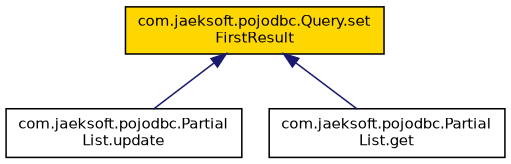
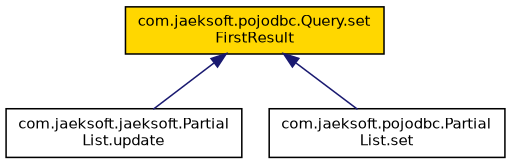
node "com.jaeksoft.pojodbc.Partial List.update": label "com.jaeksoft.pojodbc.Partial List.update" -> "com.jaeksoft.jaeksoft.Partial List.update"
node "com.jaeksoft.pojodbc.Partial List.get": label "com.jaeksoft.pojodbc.Partial List.get" -> "com.jaeksoft.pojodbc.Partial List.set"
